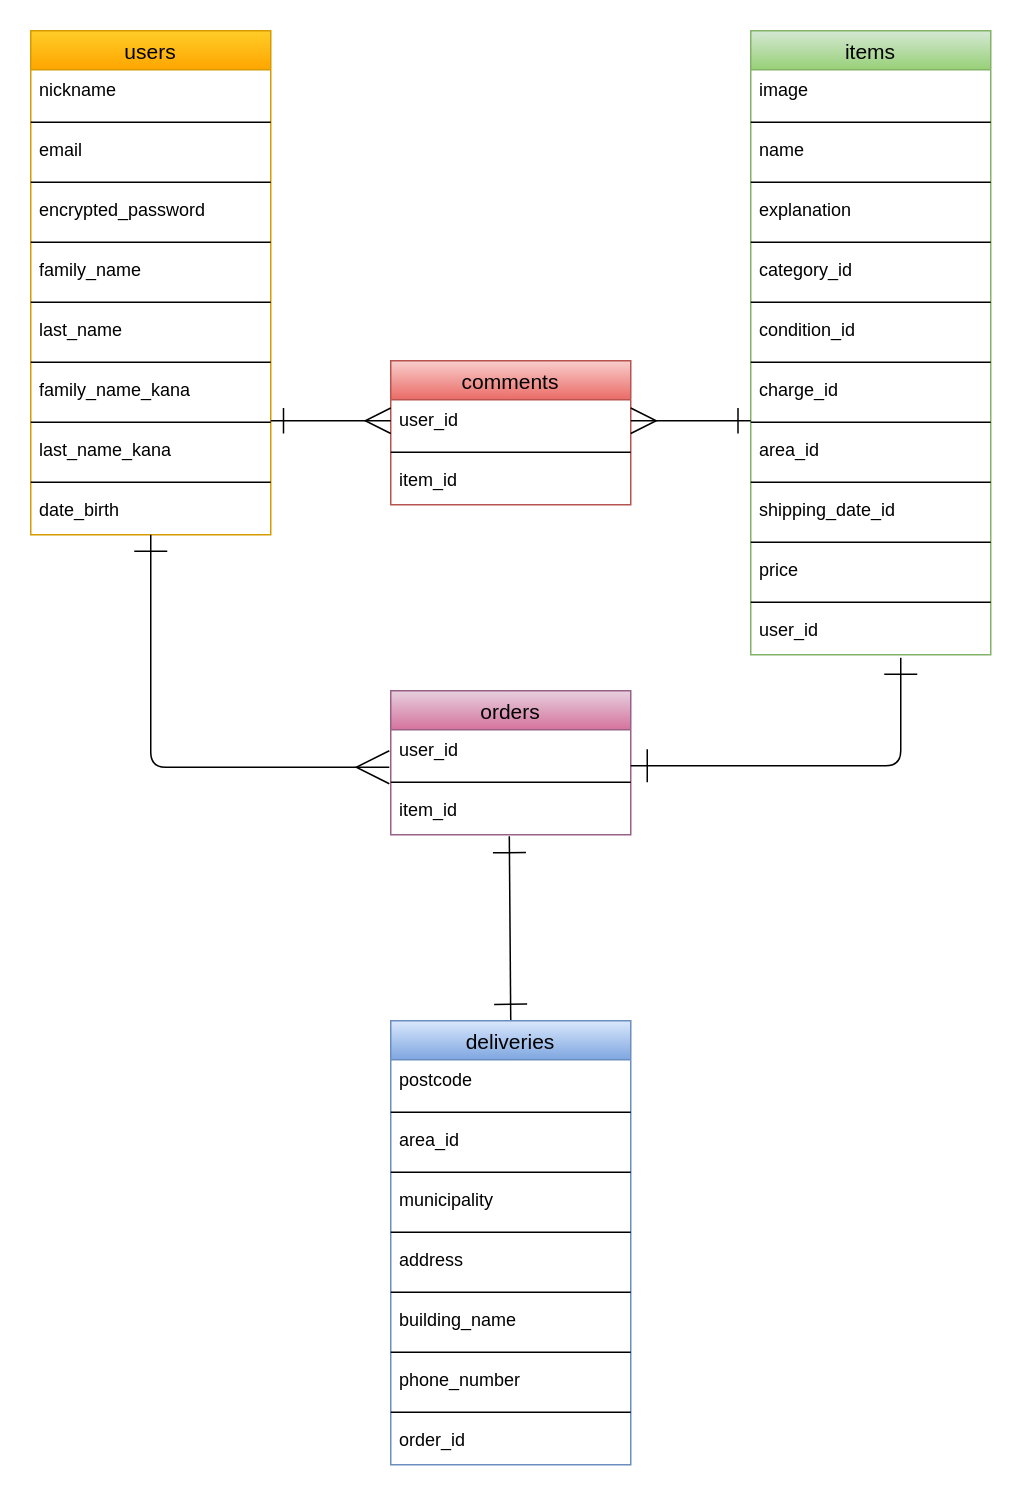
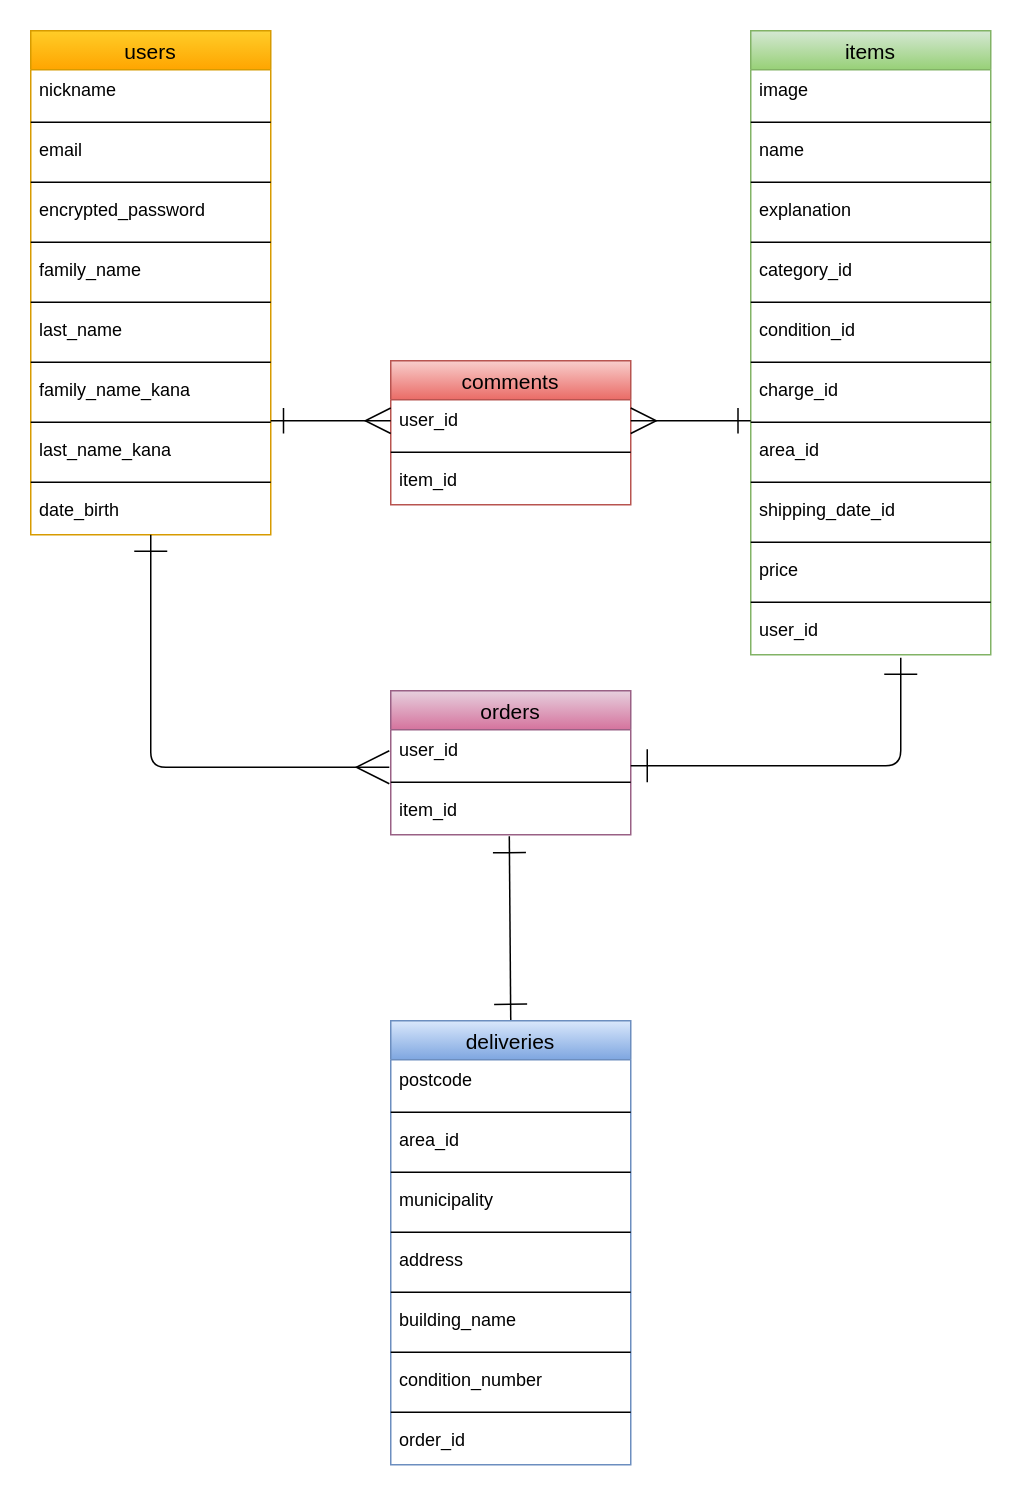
node "phone_number": label "phone_number" -> "condition_number"
